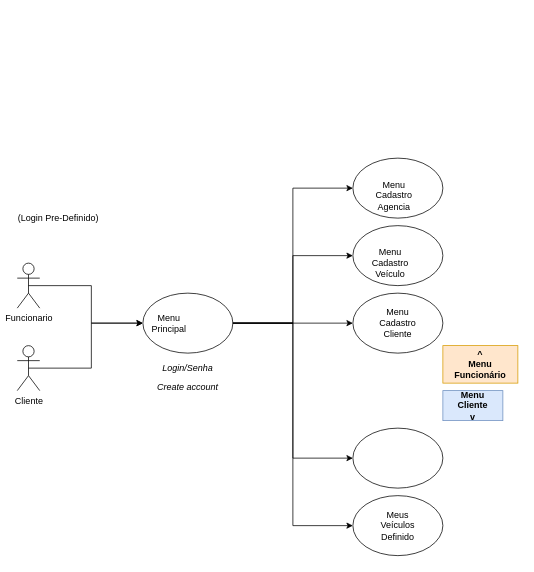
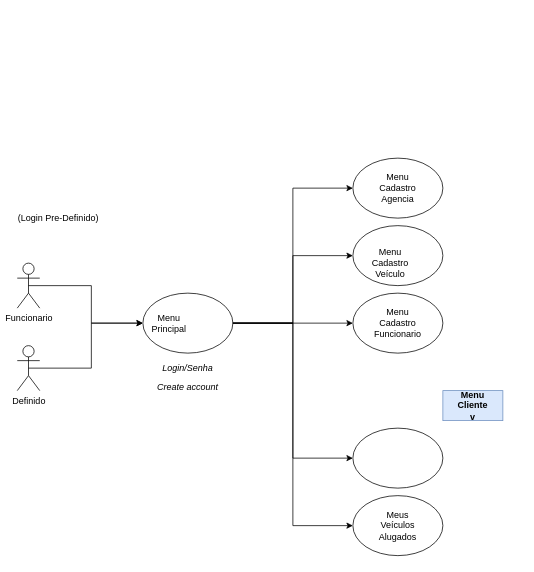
node "Menu Cadastro Agencia": moved (394, 195) -> (398, 188)
node "Menu Cadastro Cliente": label "Menu Cadastro Cliente" -> "Menu Cadastro Funcionario"
node "^ Menu Funcionário": removed
node "Cliente": label "Cliente" -> "Definido"
node "Meus Veículos Definido": label "Meus Veículos Definido" -> "Meus Veículos Alugados"
